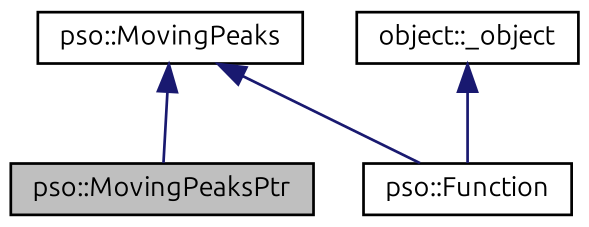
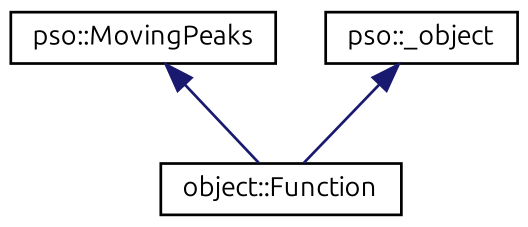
node "object::_object": label "object::_object" -> "pso::_object"
node "pso::MovingPeaksPtr": removed
node "pso::Function": label "pso::Function" -> "object::Function"
